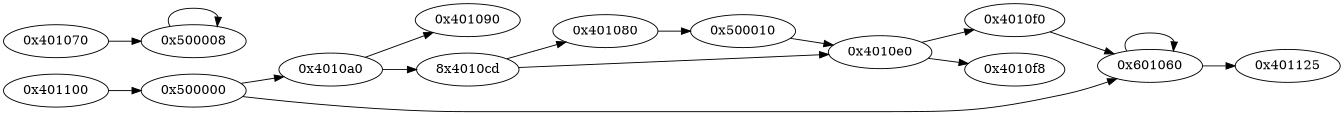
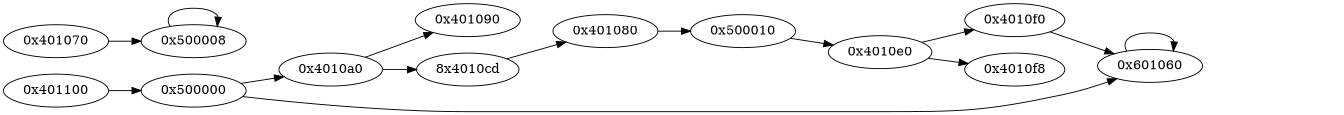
edge "8x4010cd" -> "0x4010e0": removed
node "0x401125": removed
